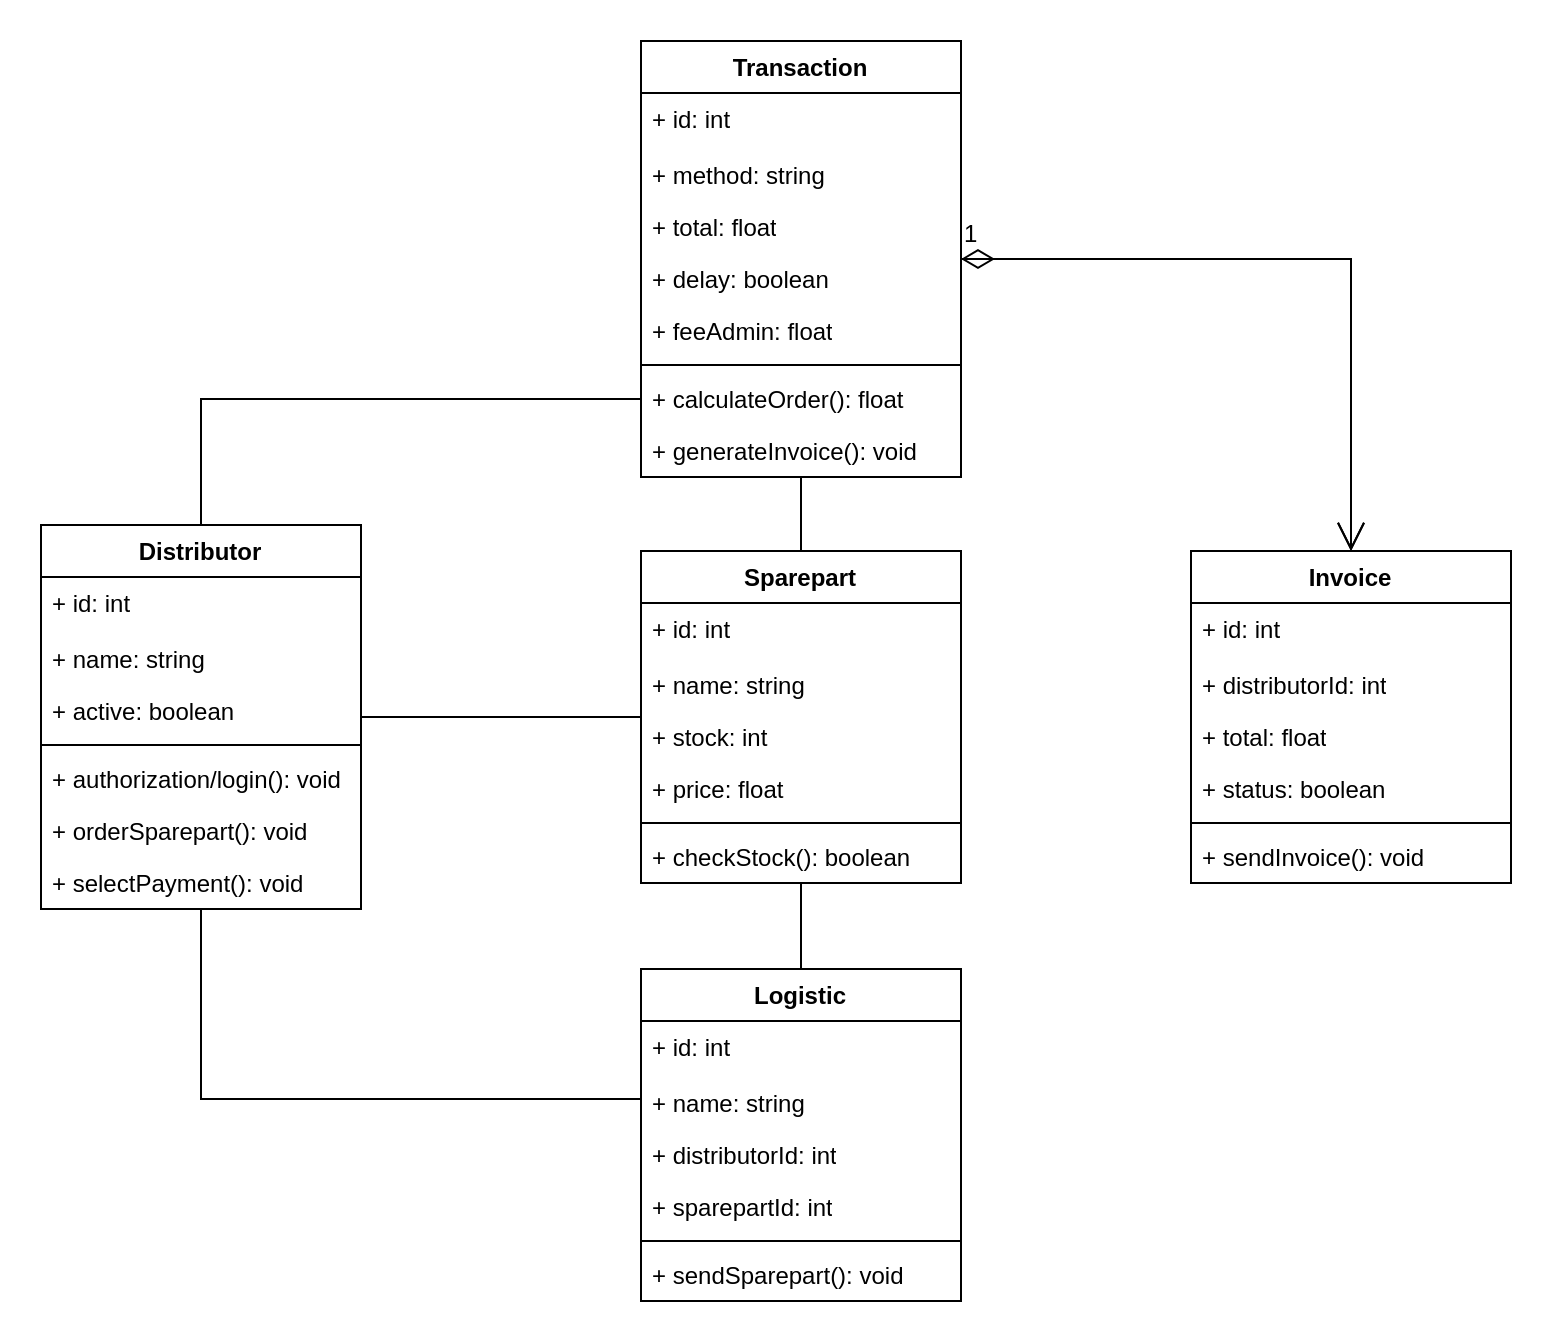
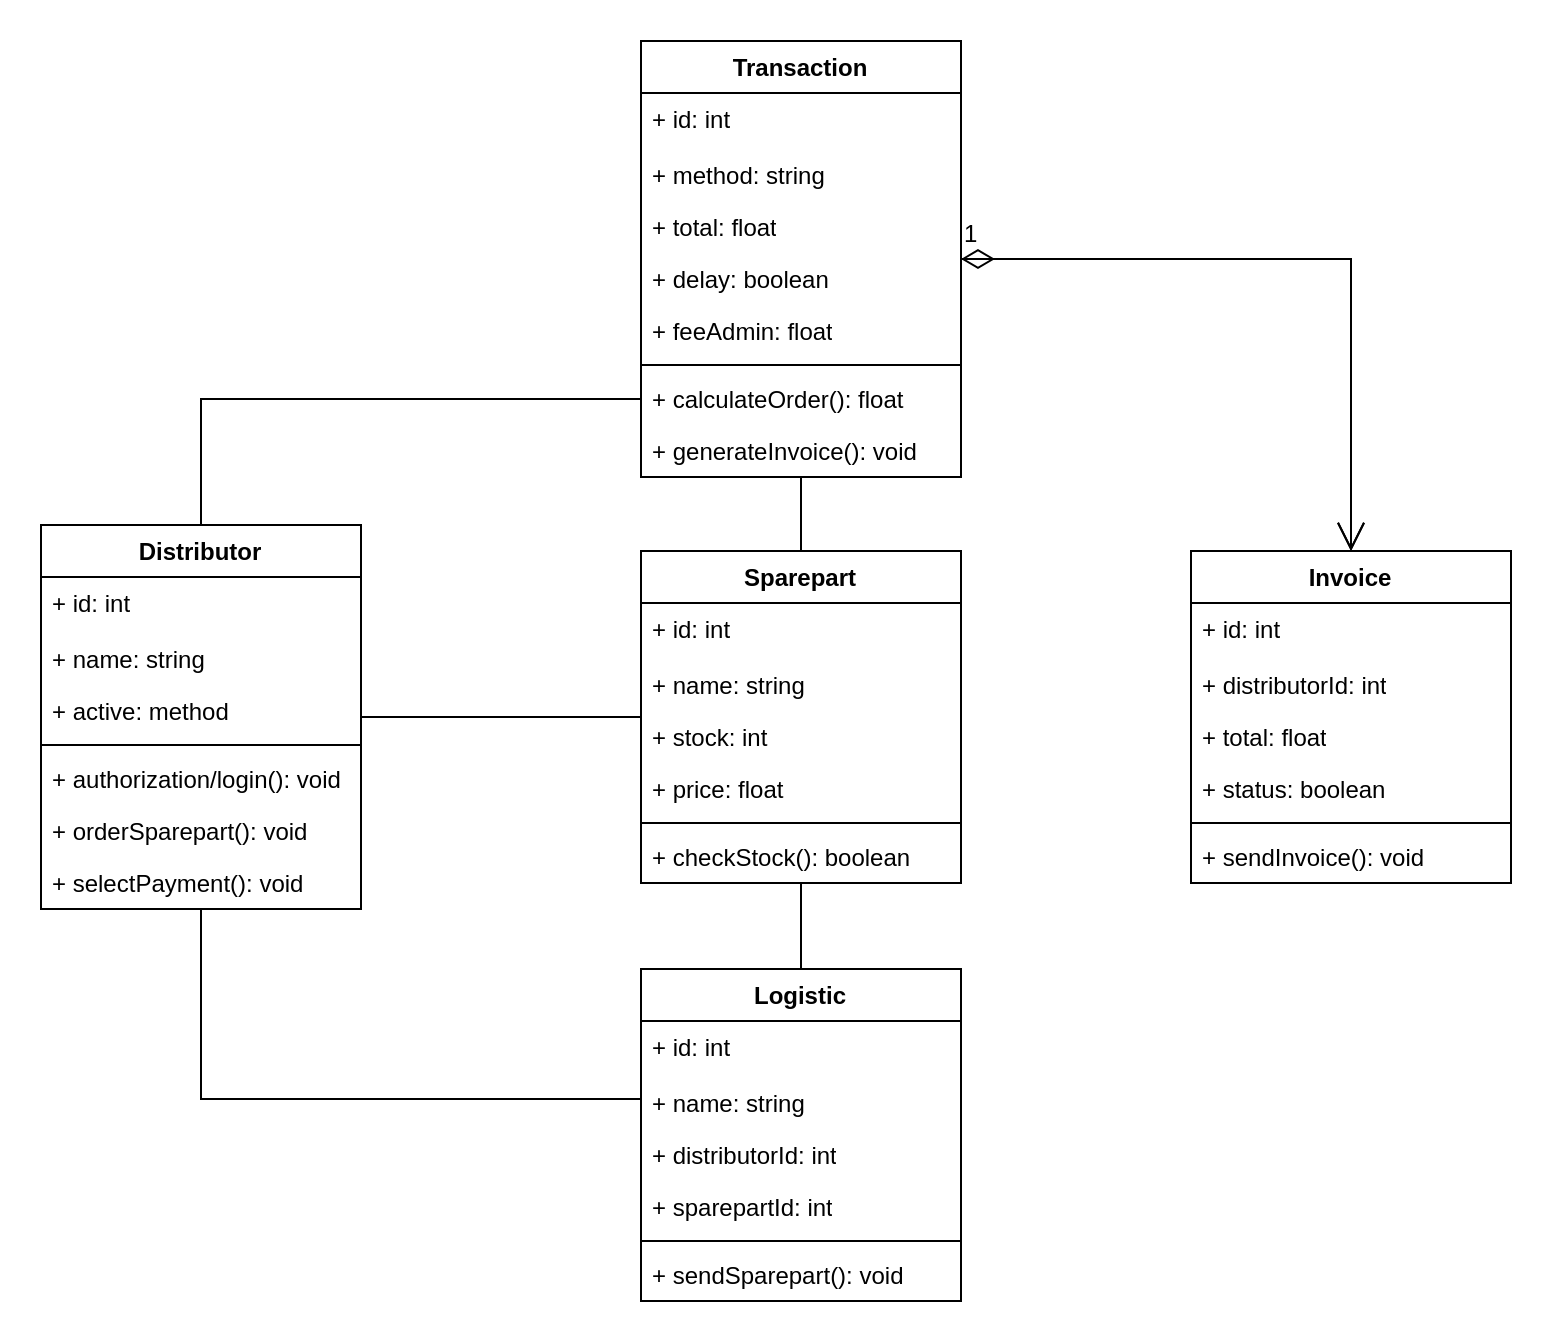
node "+ active: boolean": label "+ active: boolean" -> "+ active: method"
